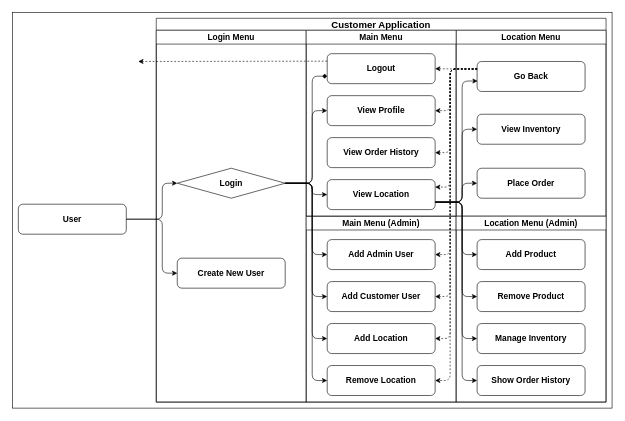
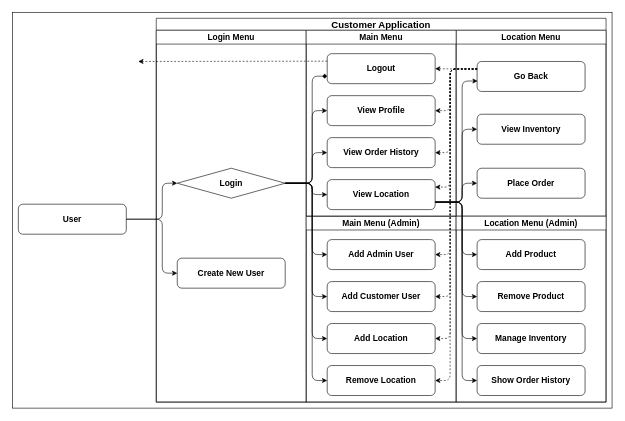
edge "Login" -> "View Order History": added
